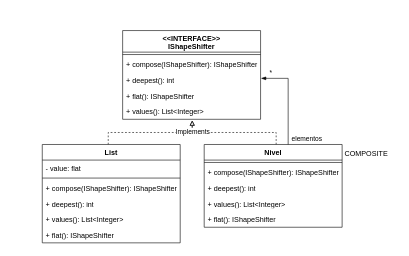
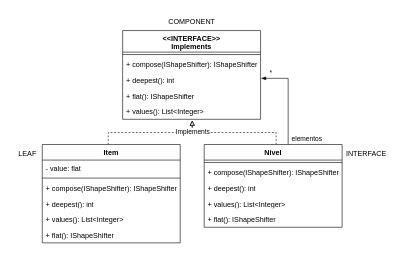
node "COMPONENT": added
node "<<INTERFACE>> IShapeShifter": label "<<INTERFACE>> IShapeShifter" -> "<<INTERFACE>> Implements"
node "LEAF": added
node "List": label "List" -> "Item"
node "COMPOSITE": label "COMPOSITE" -> "INTERFACE"
